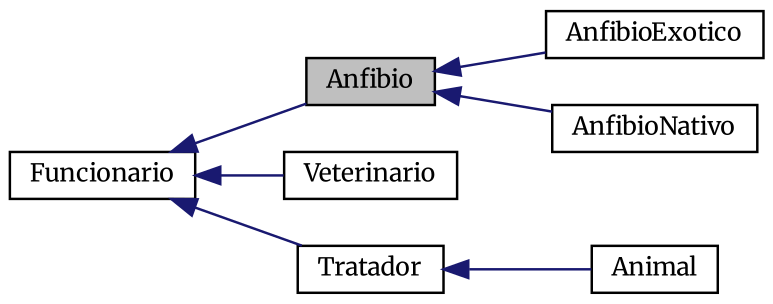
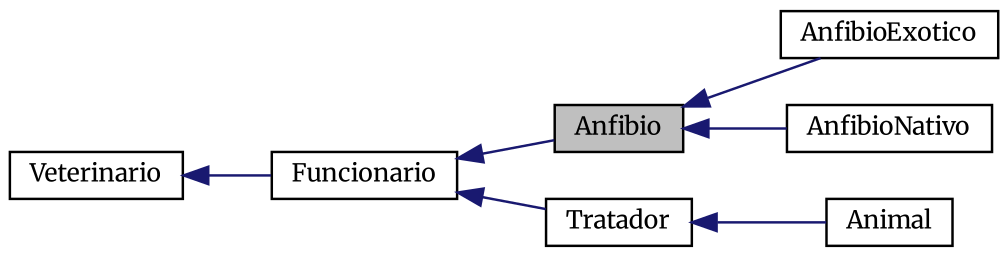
edge "Veterinario" -> "Funcionario": reversed
